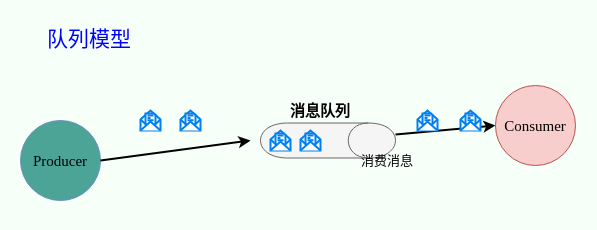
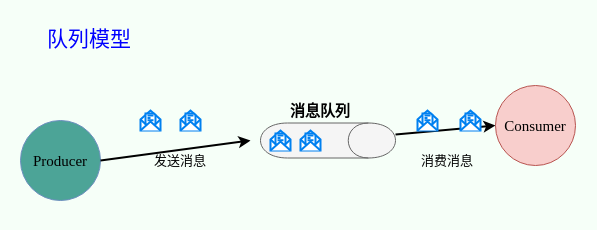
node "发送消息": added
node "消费消息": moved (388, 161) -> (448, 161)
